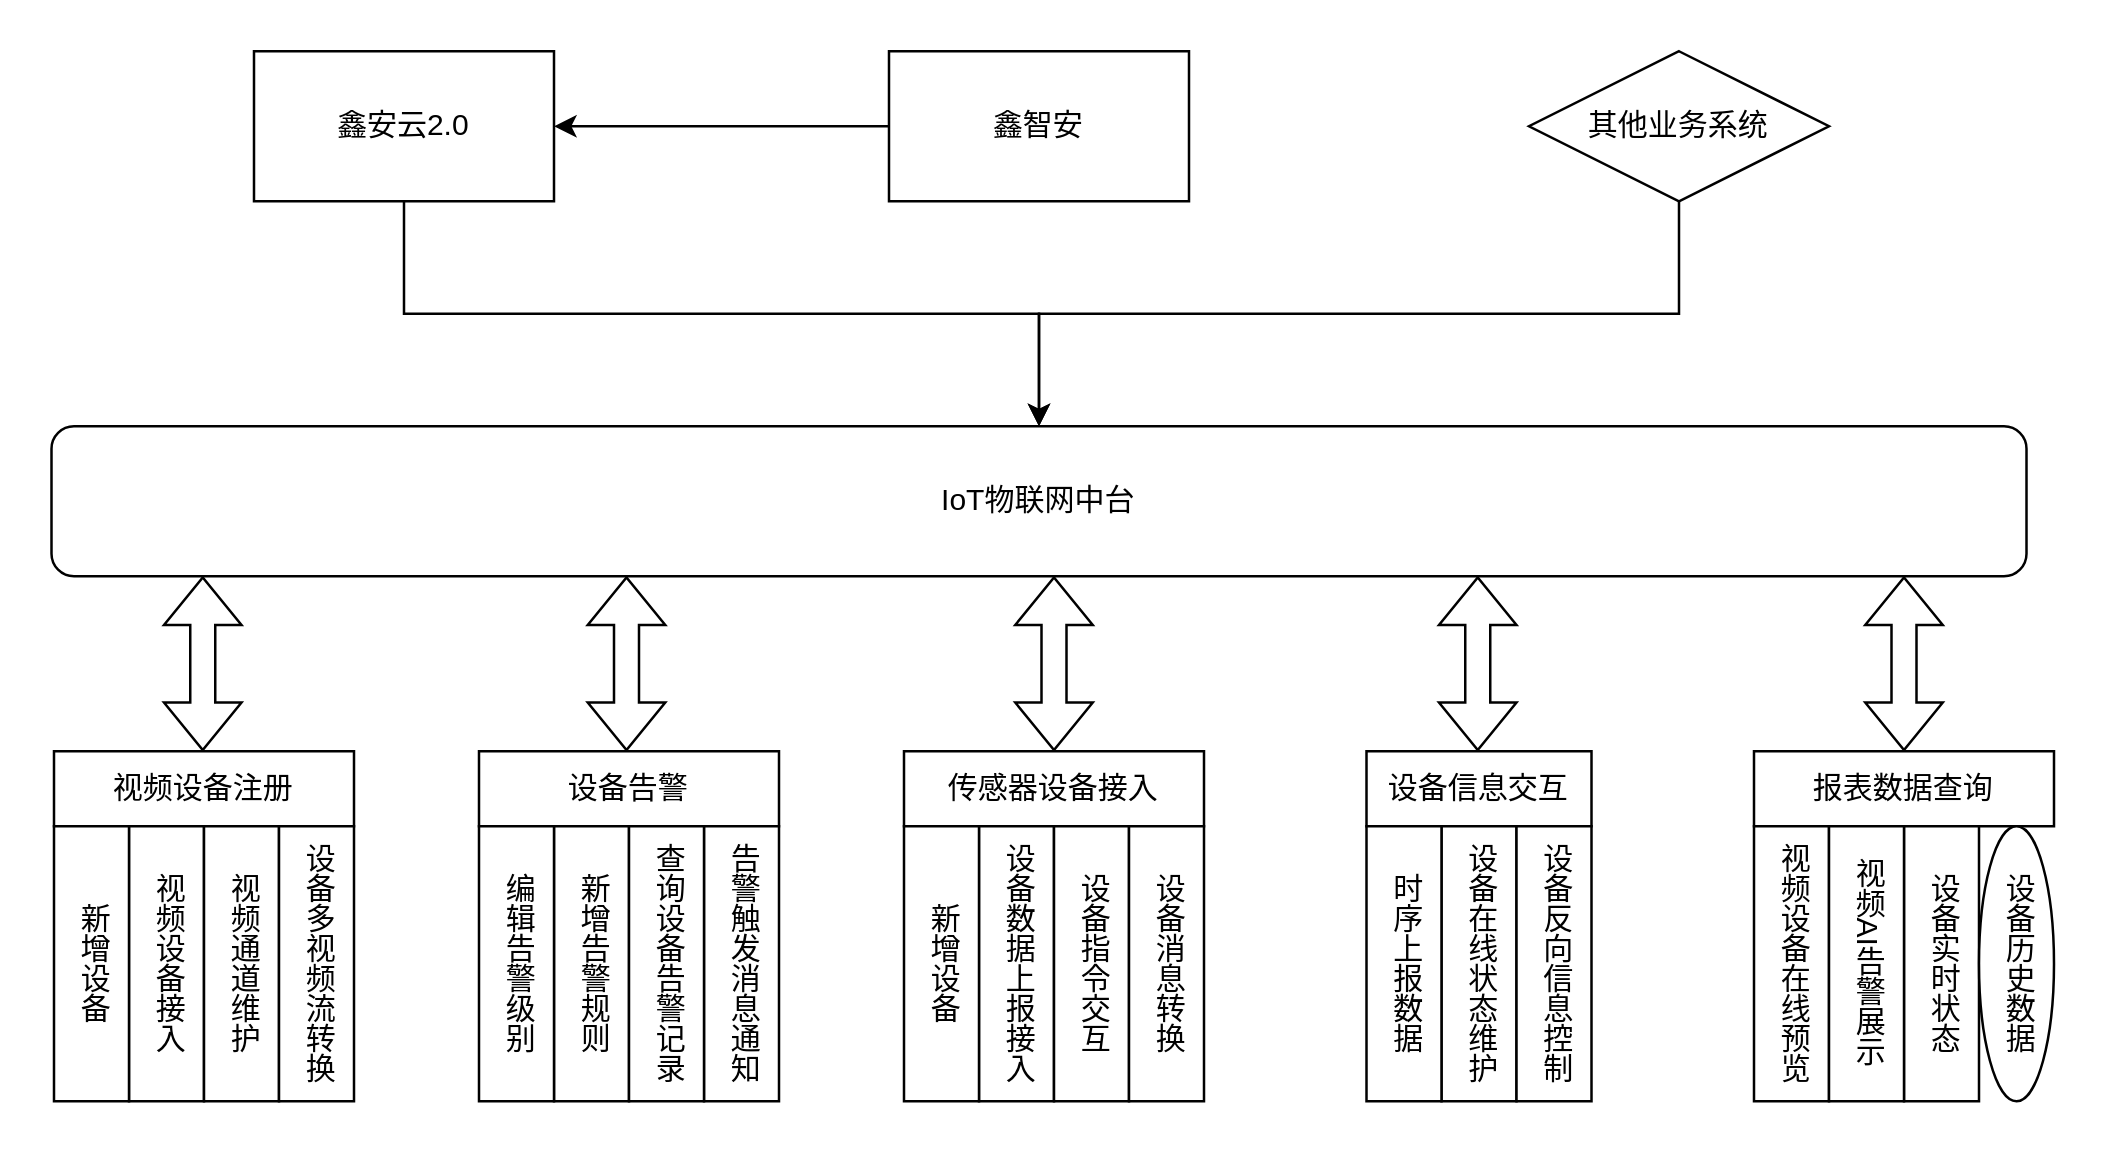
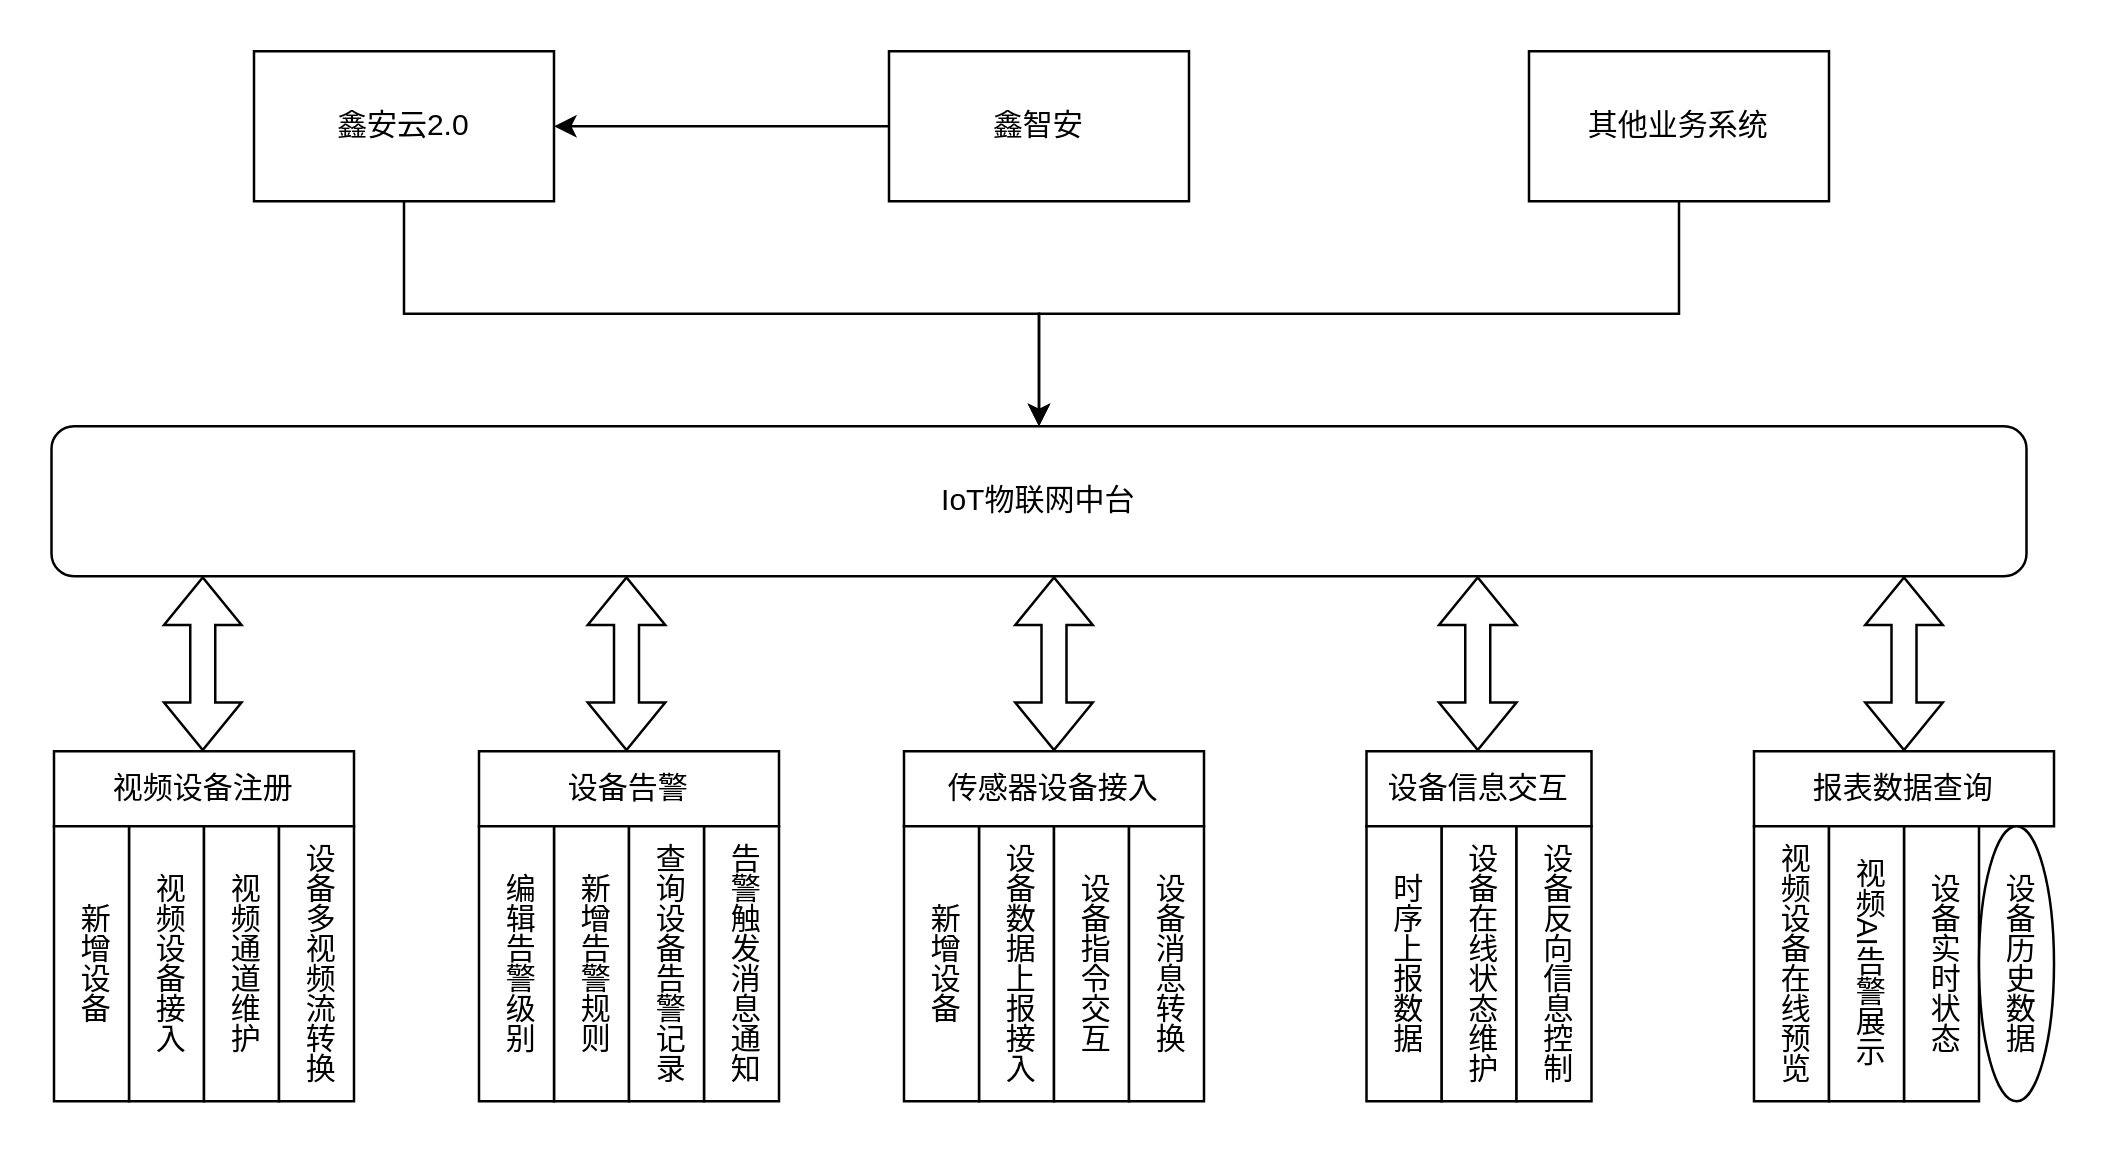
node "其他业务系统": shape diamond -> rectangle
